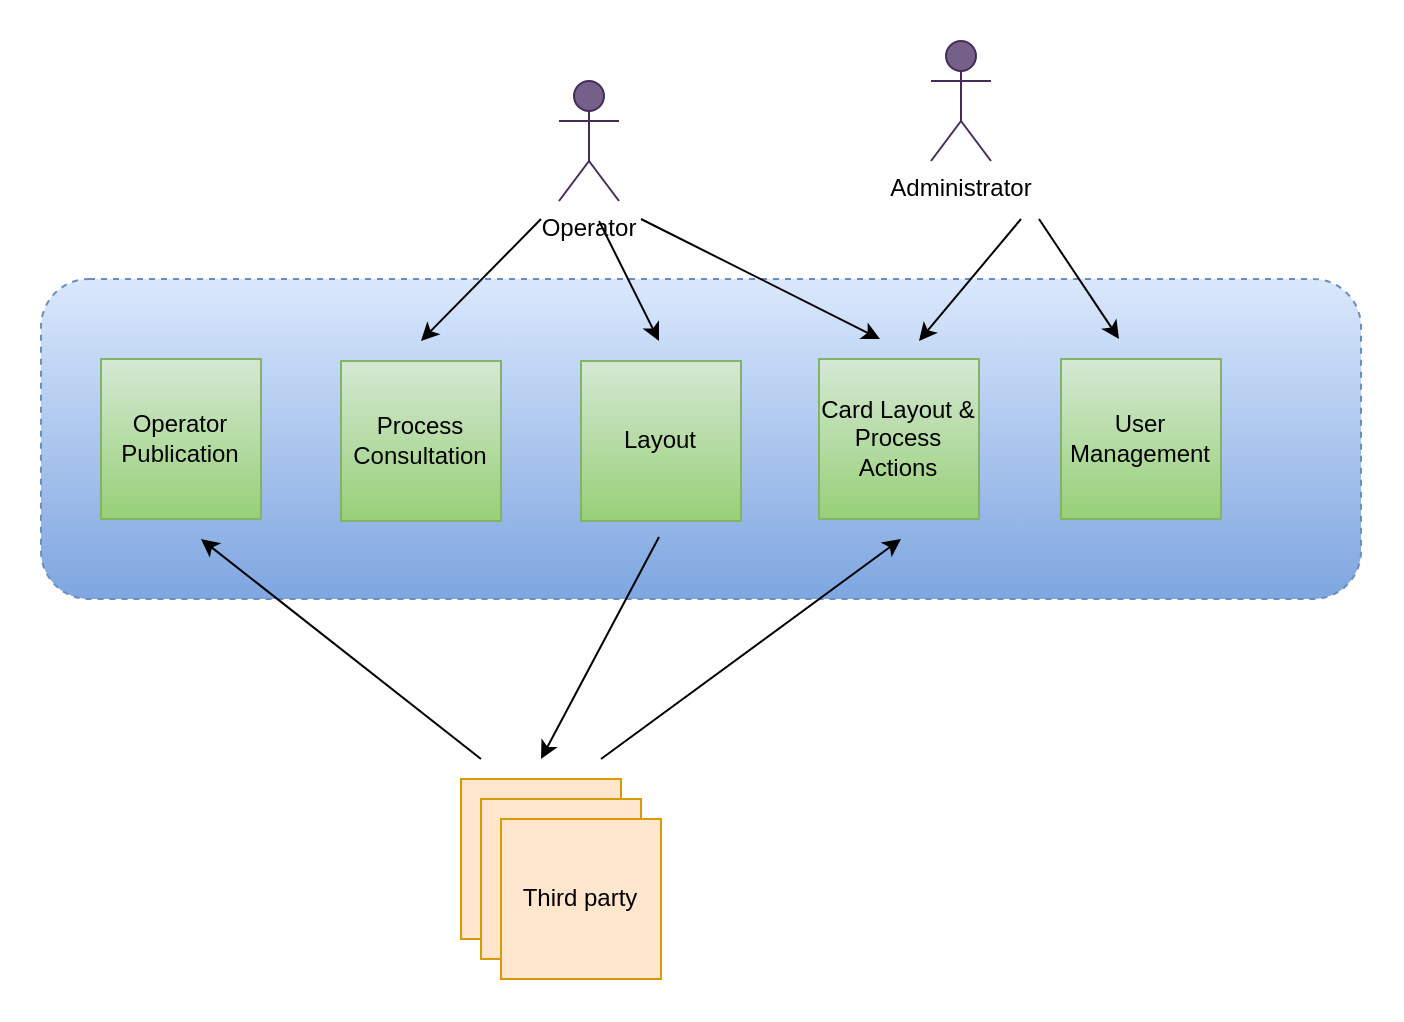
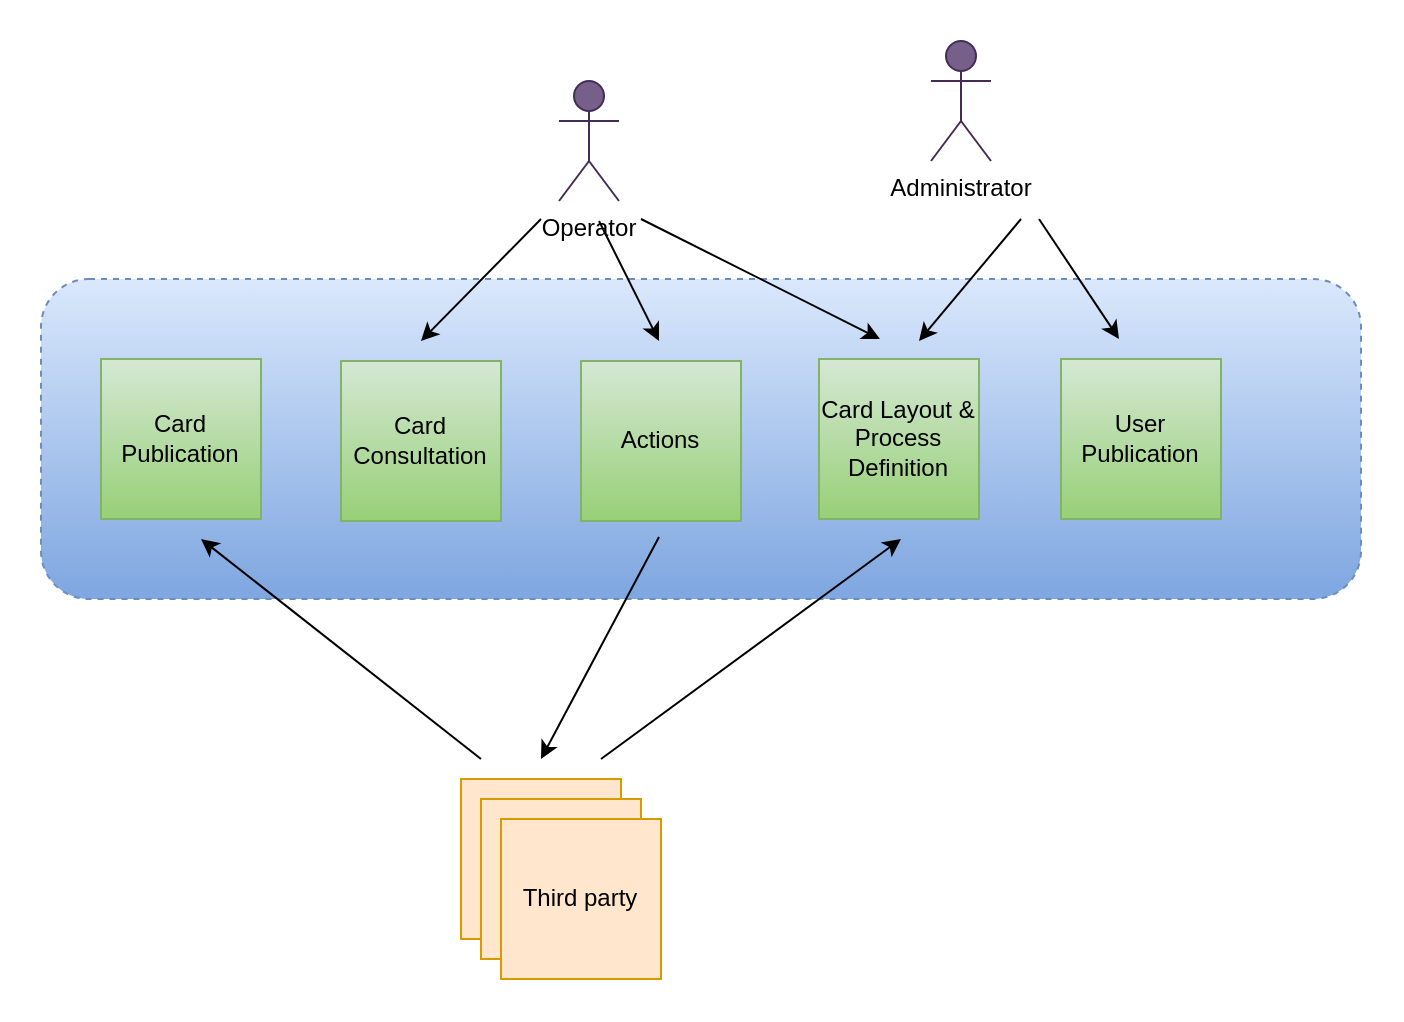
node "Operator Publication": label "Operator Publication" -> "Card Publication"
node "Card Layout & Process Actions": label "Card Layout & Process Actions" -> "Card Layout & Process Definition"
node "User Management": label "User Management" -> "User Publication"
node "Process Consultation": label "Process Consultation" -> "Card Consultation"
node "Layout": label "Layout" -> "Actions"
